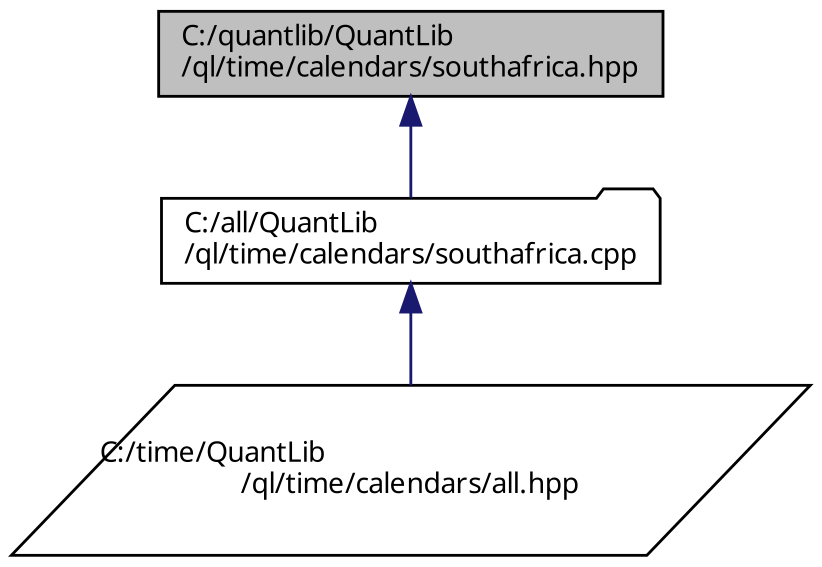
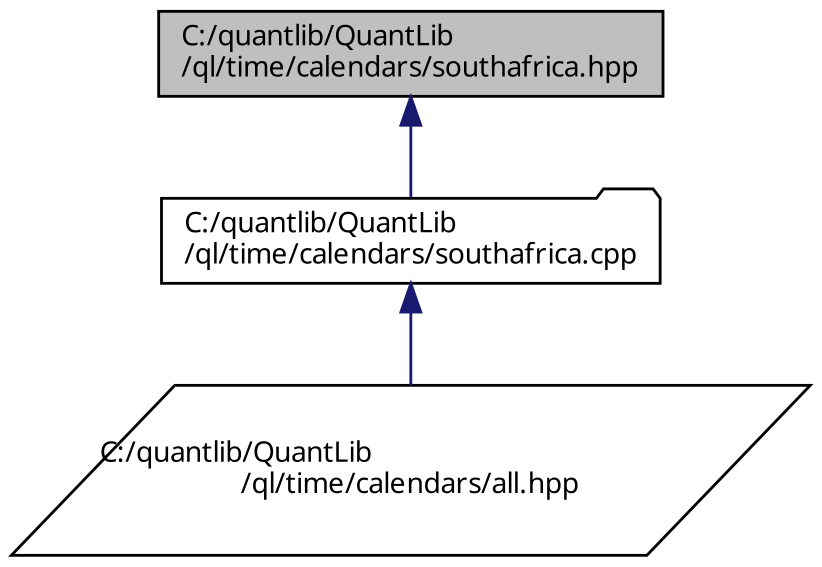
node "C:/all/QuantLib /ql/time/calendars/southafrica.cpp": label "C:/all/QuantLib /ql/time/calendars/southafrica.cpp" -> "C:/quantlib/QuantLib /ql/time/calendars/southafrica.cpp"
node "C:/time/QuantLib /ql/time/calendars/all.hpp": label "C:/time/QuantLib /ql/time/calendars/all.hpp" -> "C:/quantlib/QuantLib /ql/time/calendars/all.hpp"
